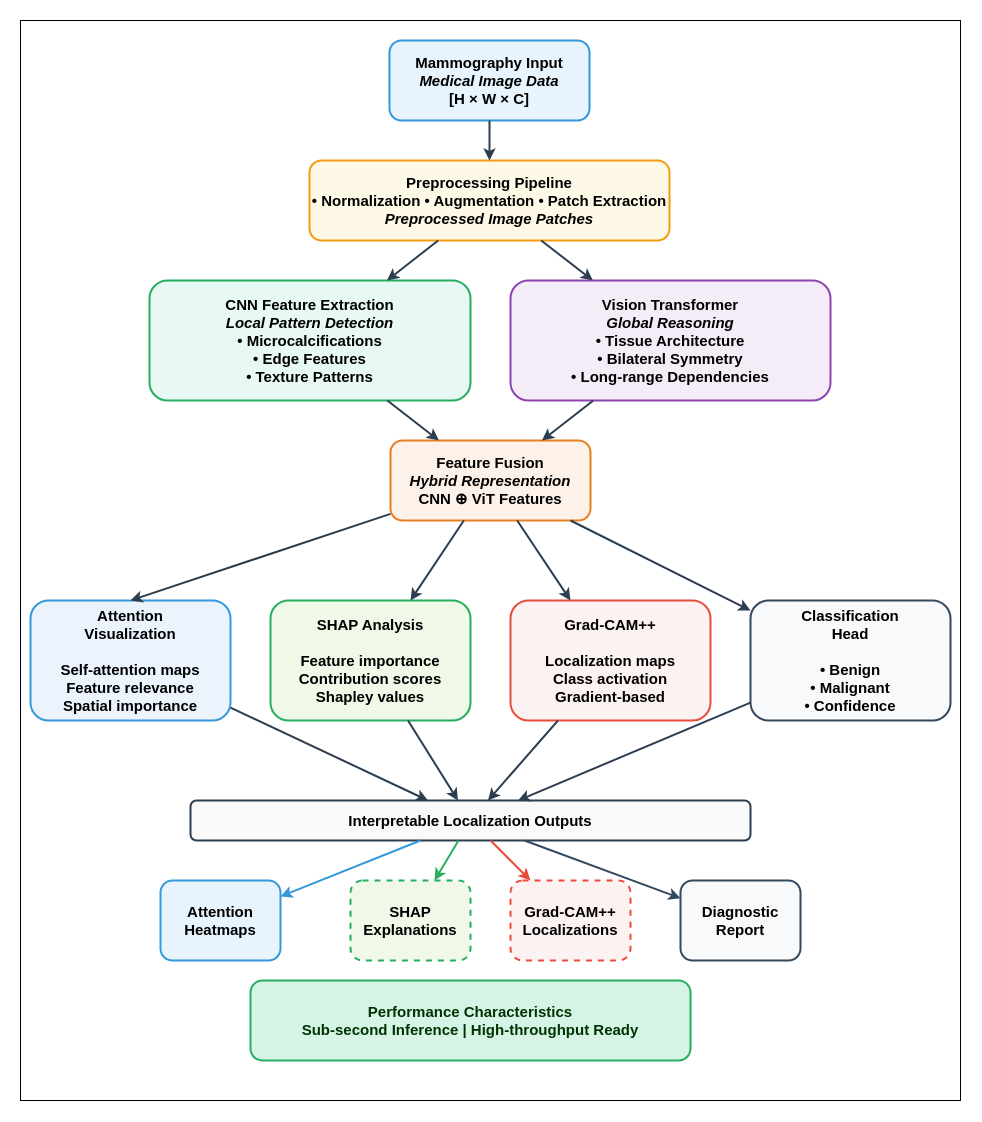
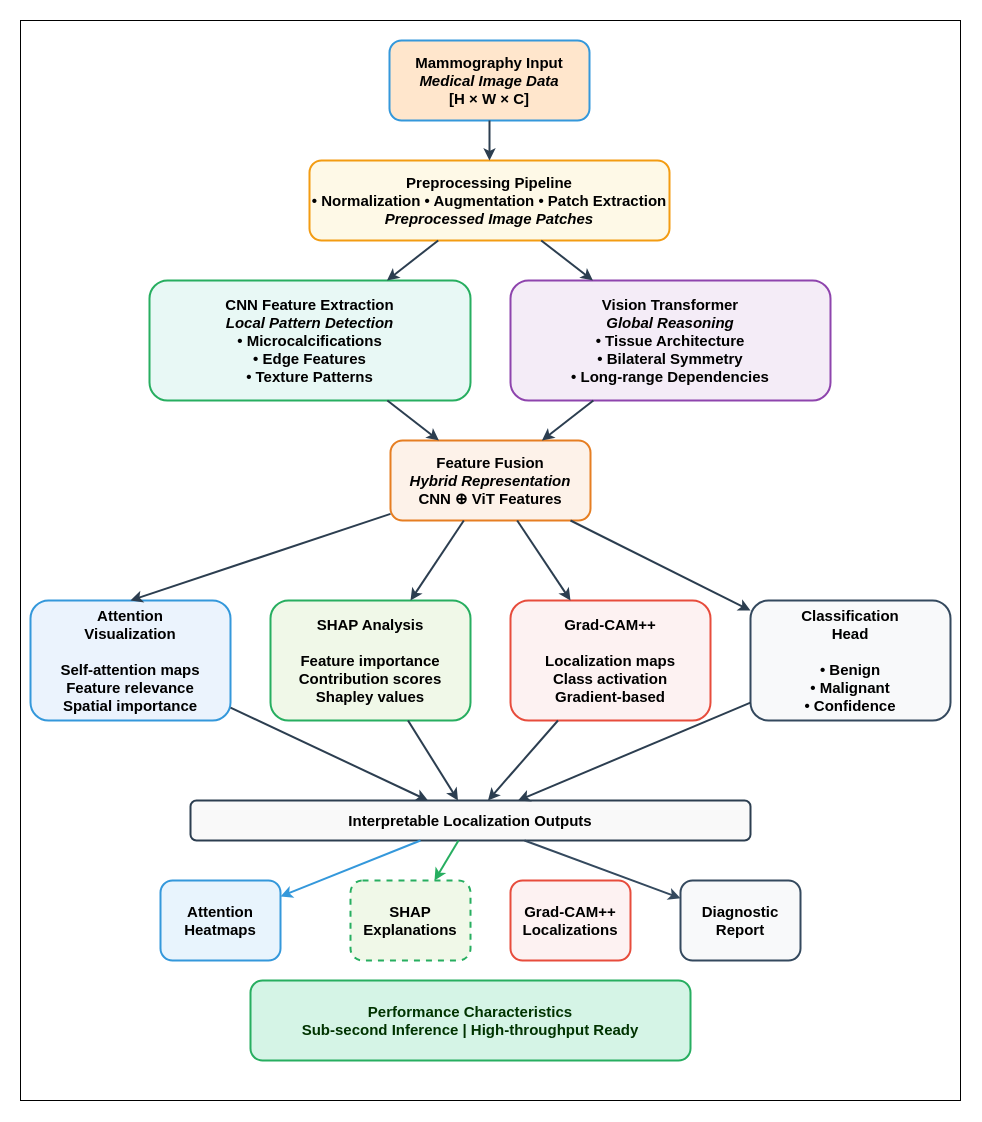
node "Mammography Input Medical Image Data [H × W × C]": fillcolor #e8f4fd -> #ffe6cc
edge "Interpretable Localization Outputs" -> "Grad-CAM++ Localizations": removed
node "Grad-CAM++ Localizations": style dashed -> solid
